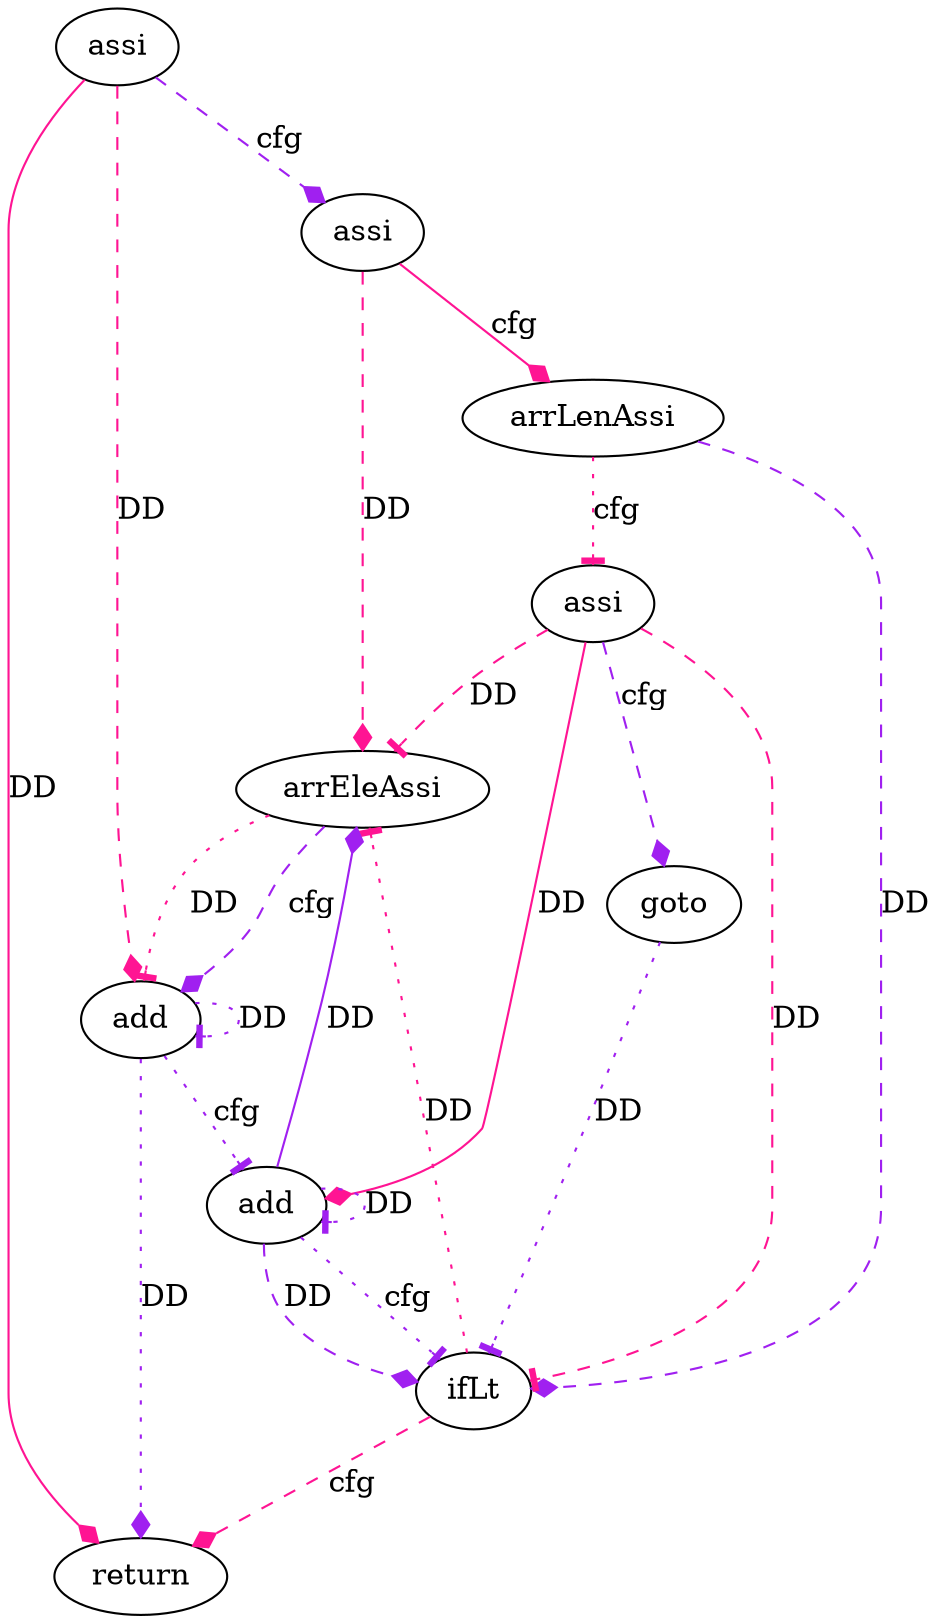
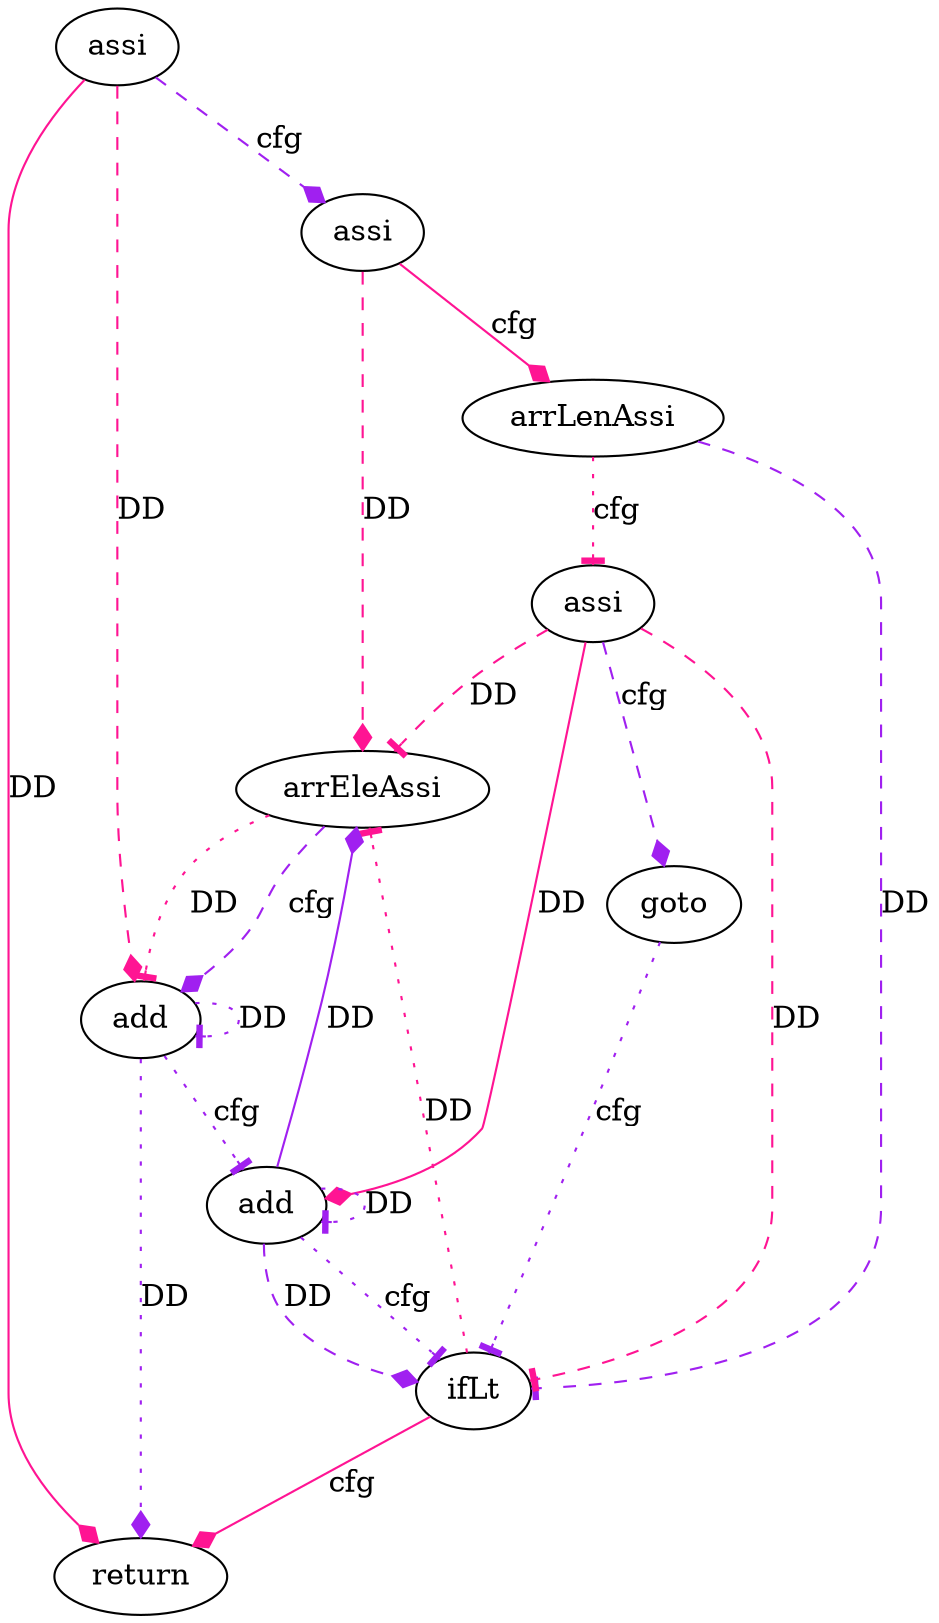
edge "arrLenAssi" -> "ifLt": arrowhead diamond -> tee
edge "goto" -> "ifLt": label "DD" -> "cfg"
edge "ifLt" -> "return": style dashed -> solid
